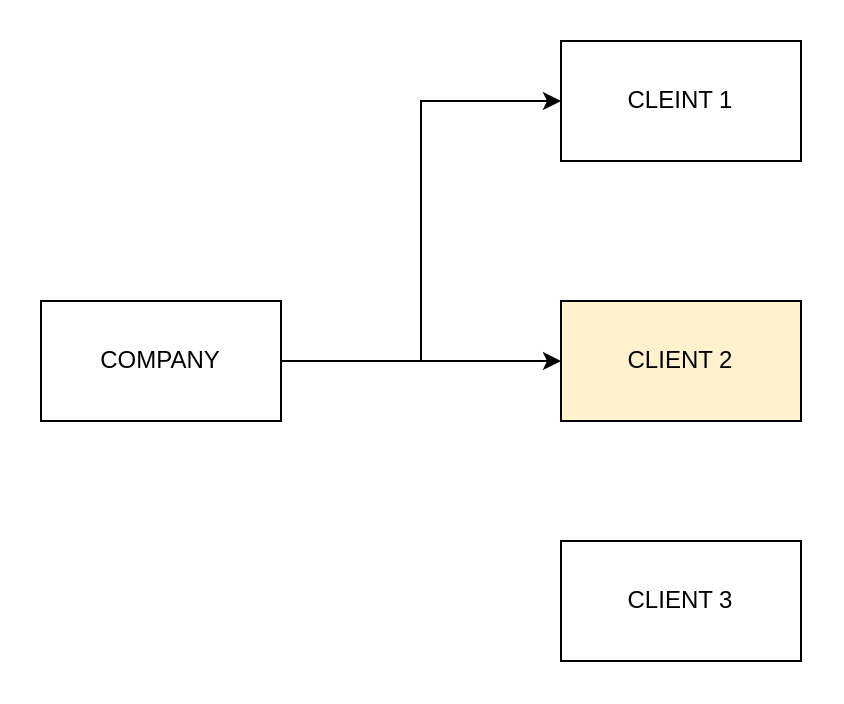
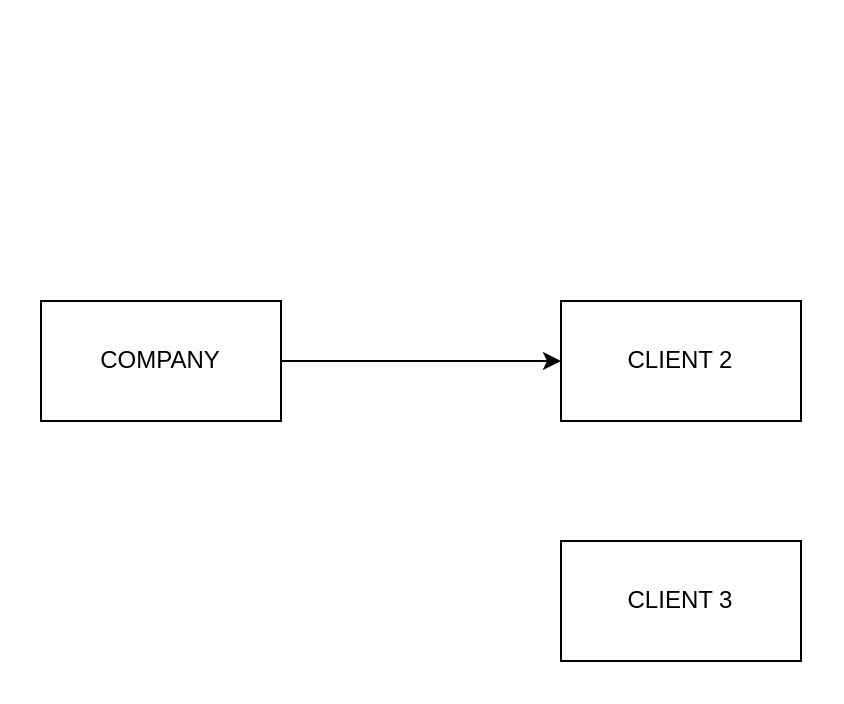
node "CLEINT 1": removed
edge "COMPANY" -> "CLEINT 1": removed
node "CLIENT 2": fillcolor #fff2cc -> #ffffff
